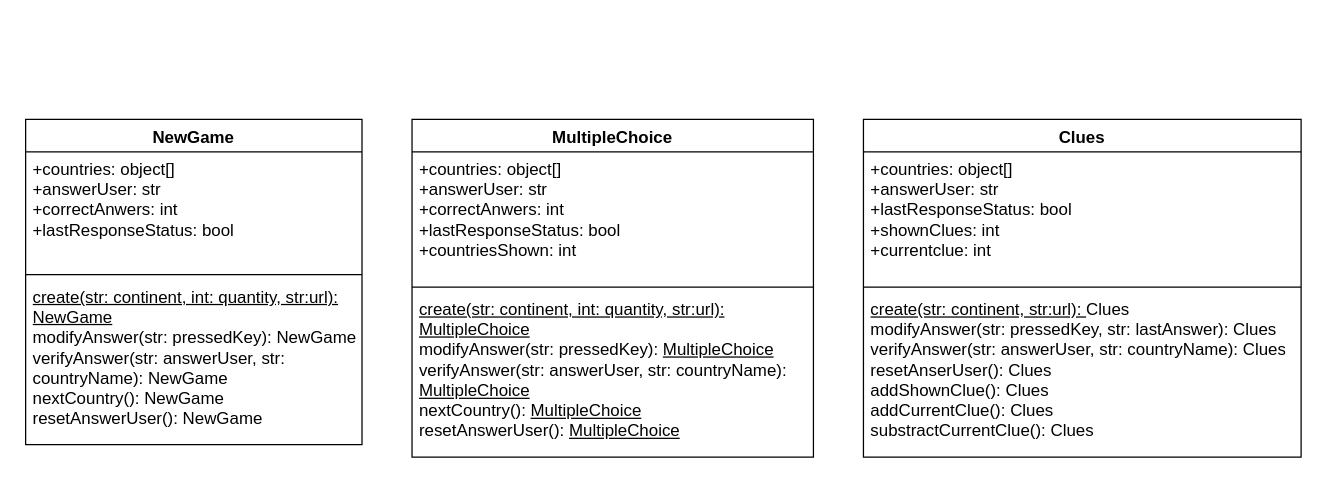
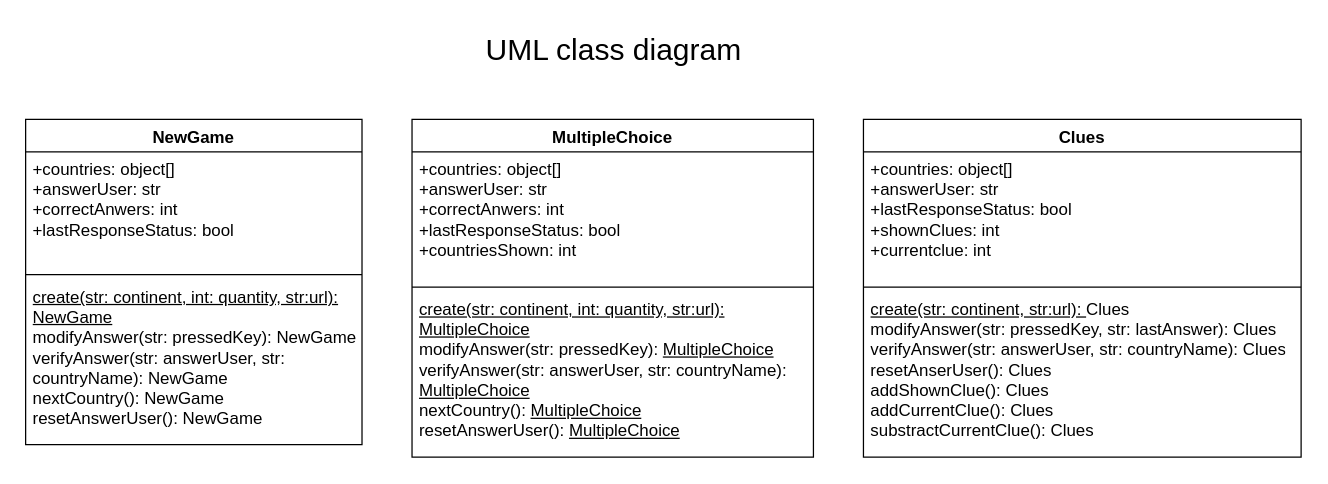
node "UML class diagram": added
